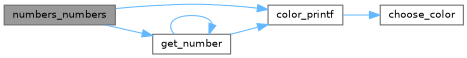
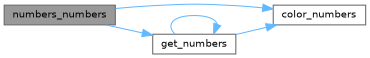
node "color_printf": label "color_printf" -> "color_numbers"
node "choose_color": removed
node "get_number": label "get_number" -> "get_numbers"
